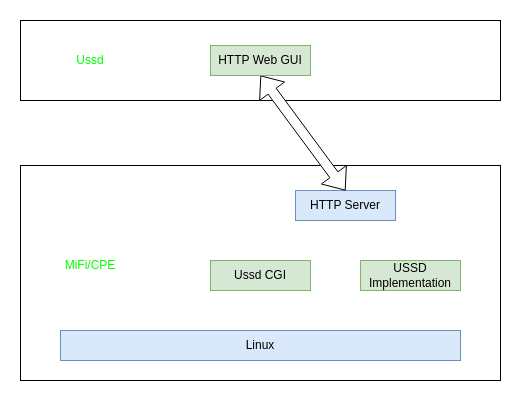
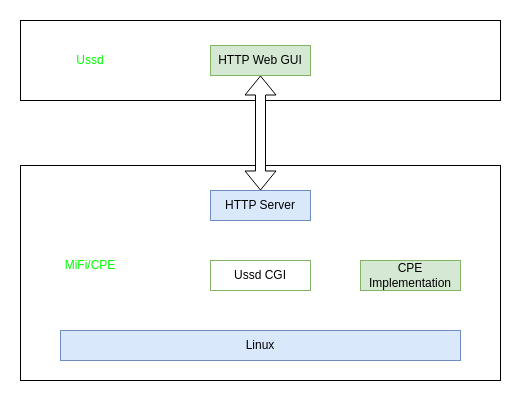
node "HTTP Server": moved (346, 206) -> (261, 206)
node "Ussd CGI": fillcolor #d5e8d4 -> #ffffff
node "USSD Implementation": label "USSD Implementation" -> "CPE Implementation"
